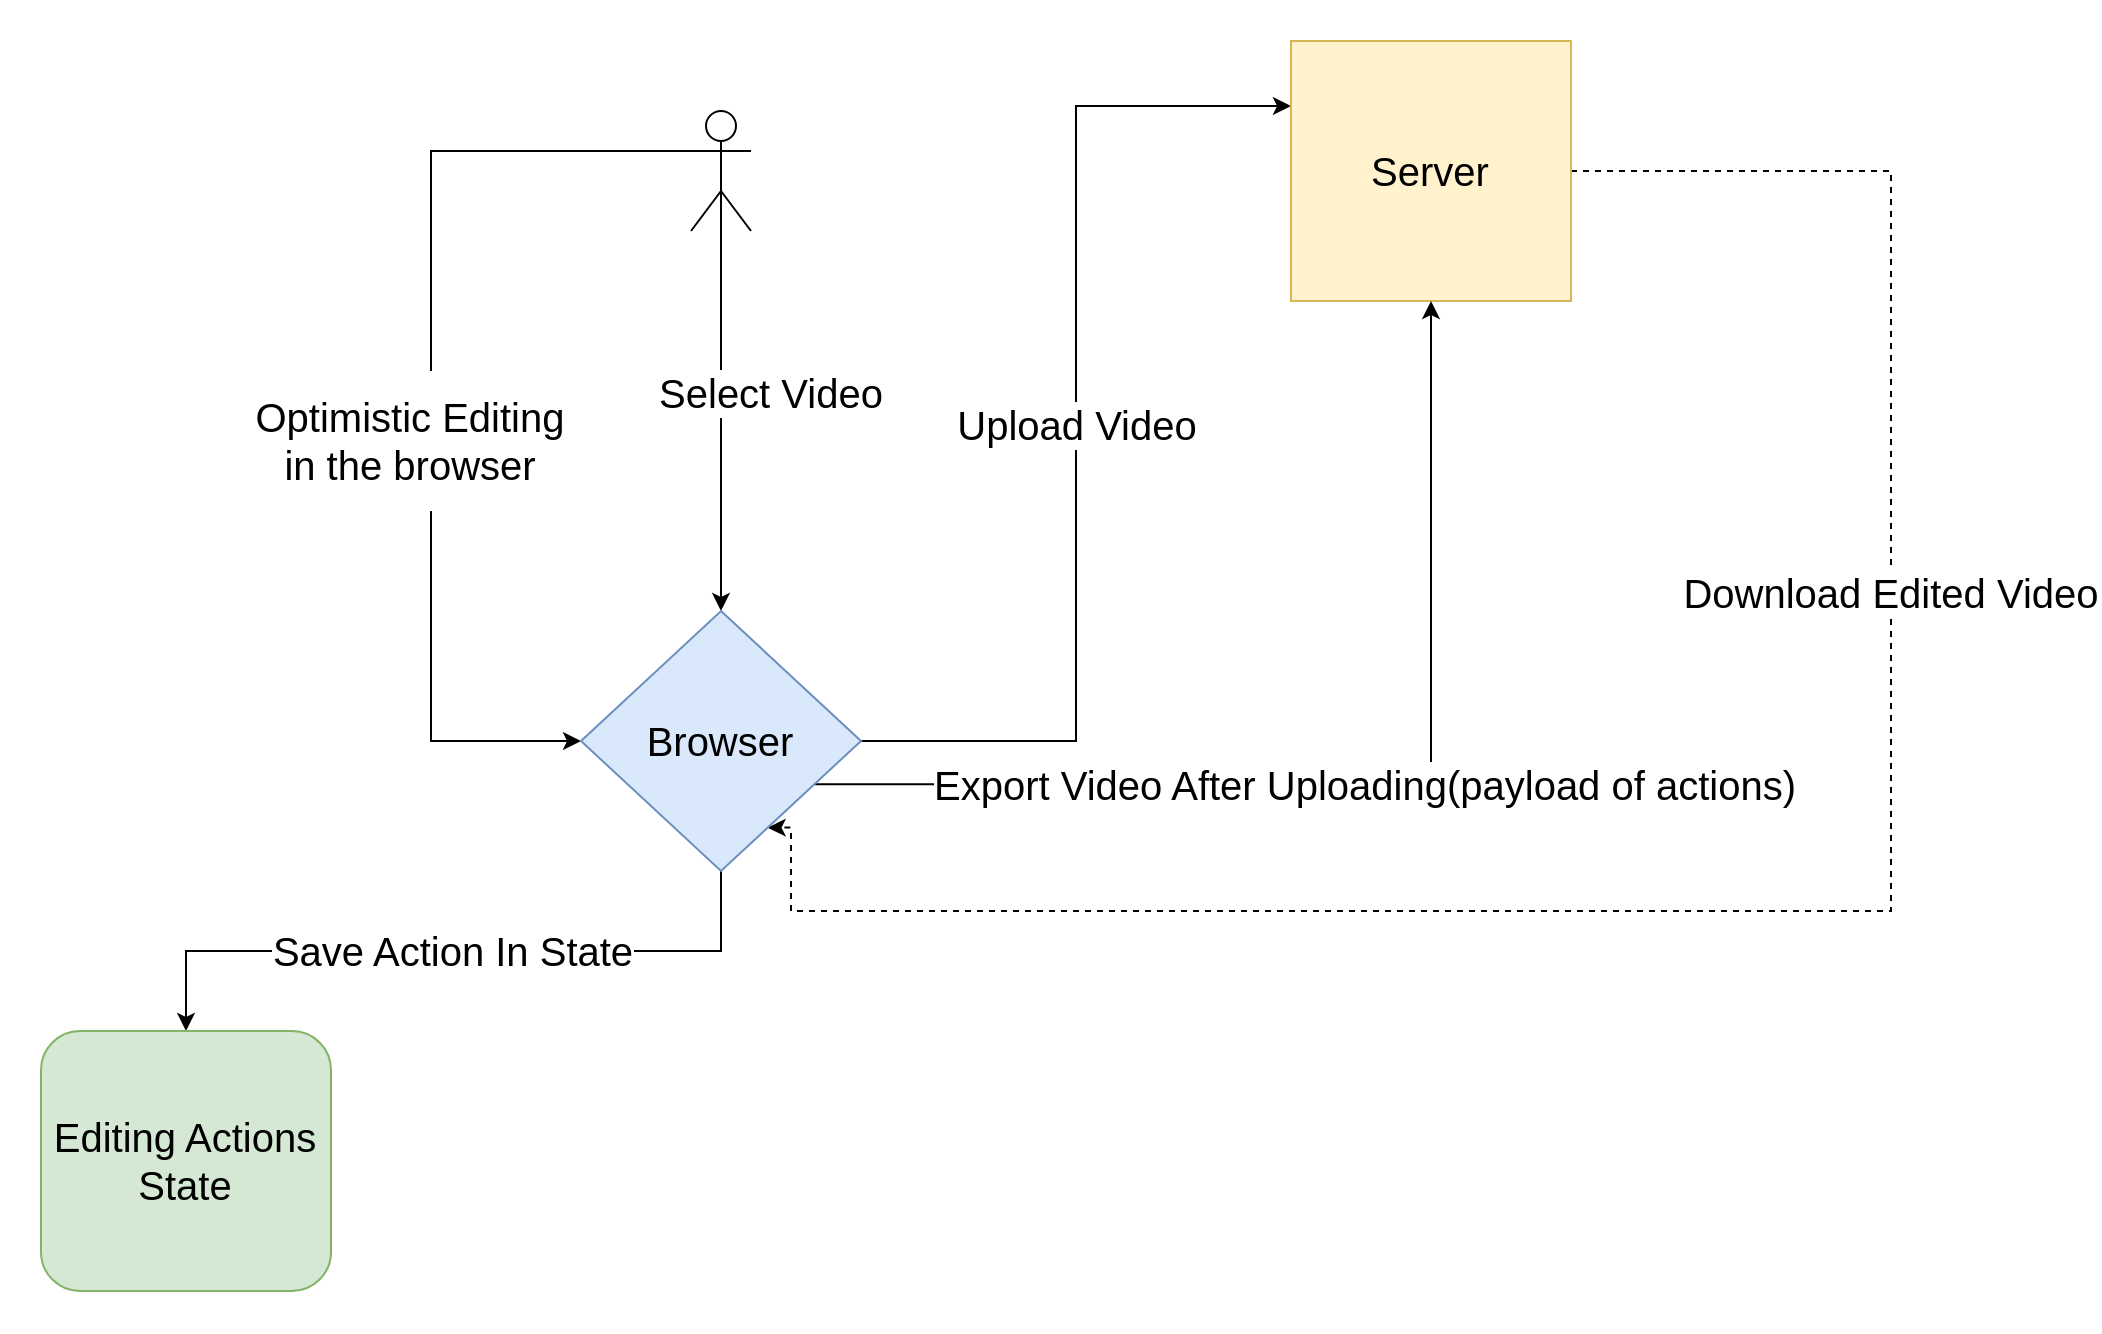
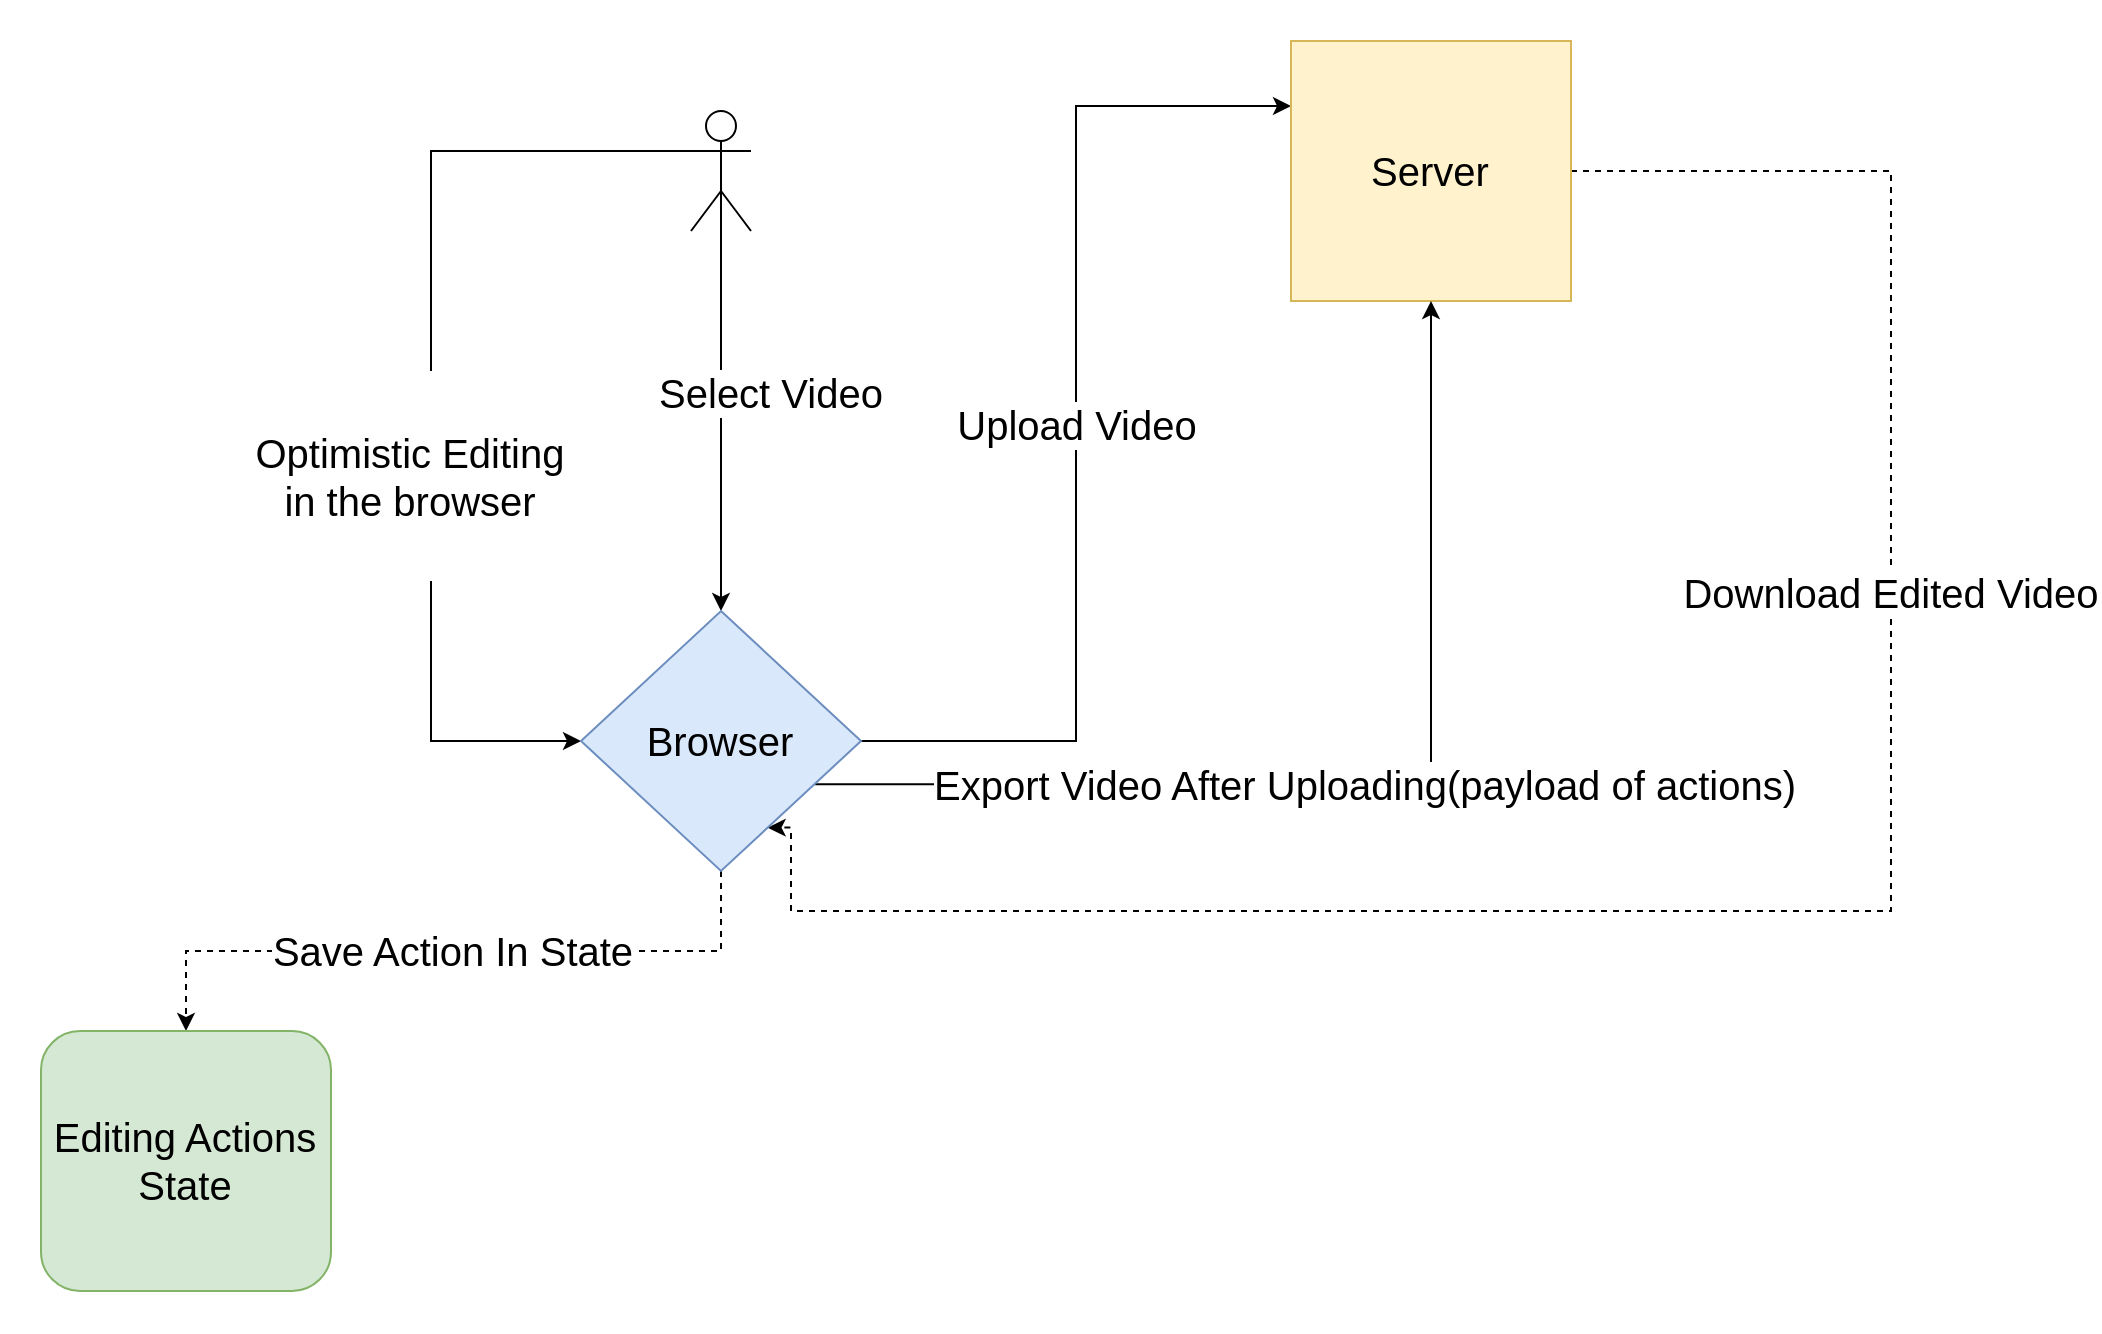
node "Optimistic Editing in the browser": size 320x140 -> 320x210
edge "Browser" -> "Editing Actions State": style solid -> dashed
